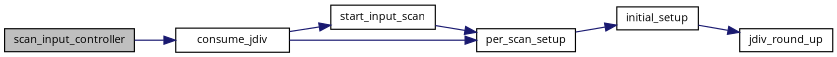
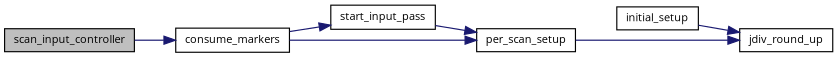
node "start_input_scan": label "start_input_scan" -> "start_input_pass"
edge "per_scan_setup" -> "initial_setup": now "per_scan_setup" -> "jdiv_round_up"
node "consume_jdiv": label "consume_jdiv" -> "consume_markers"
